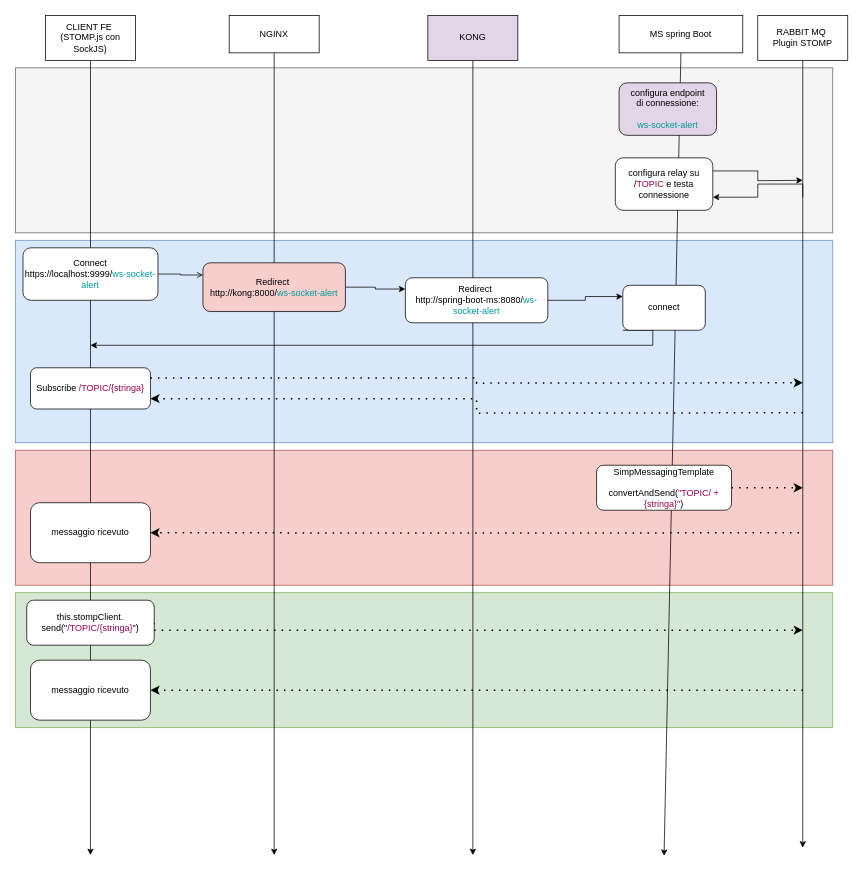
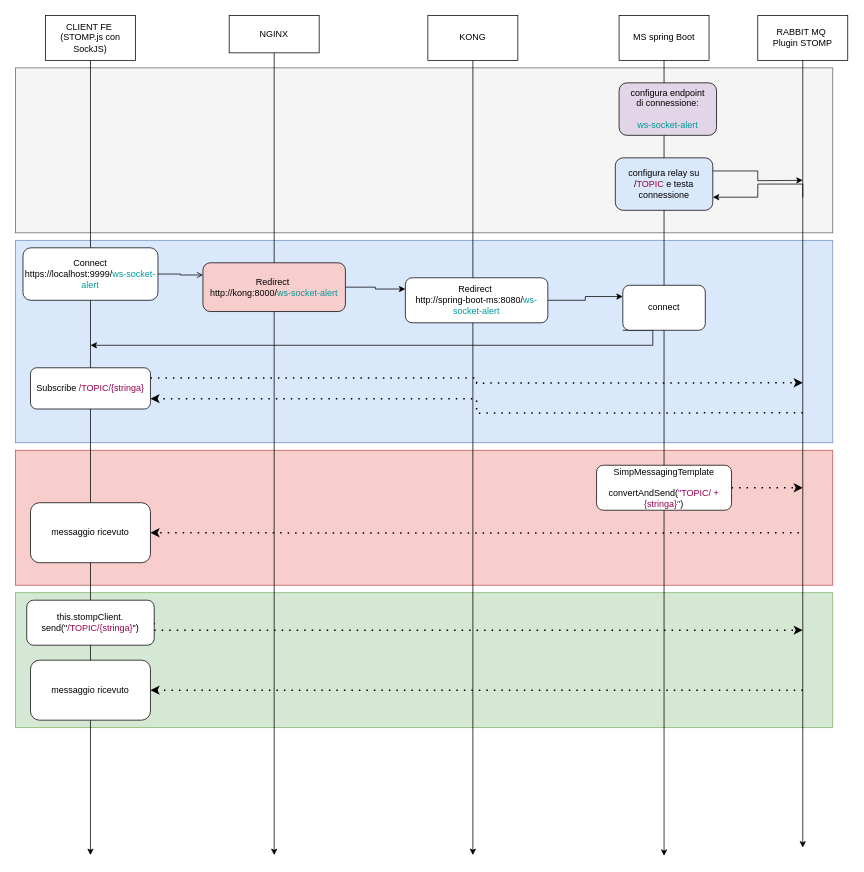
node "MS spring Boot": size 124x38 -> 90x45
node "KONG": fillcolor #e1d5e7 -> #ffffff
node "configura relay su /TOPIC e testa connessione": fillcolor #ffffff -> #dae8fc
